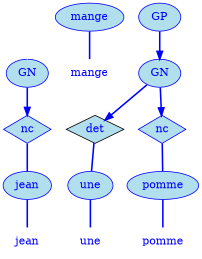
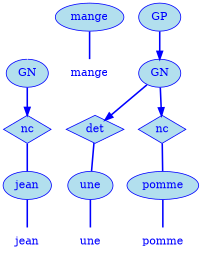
node "det": color black -> blue
